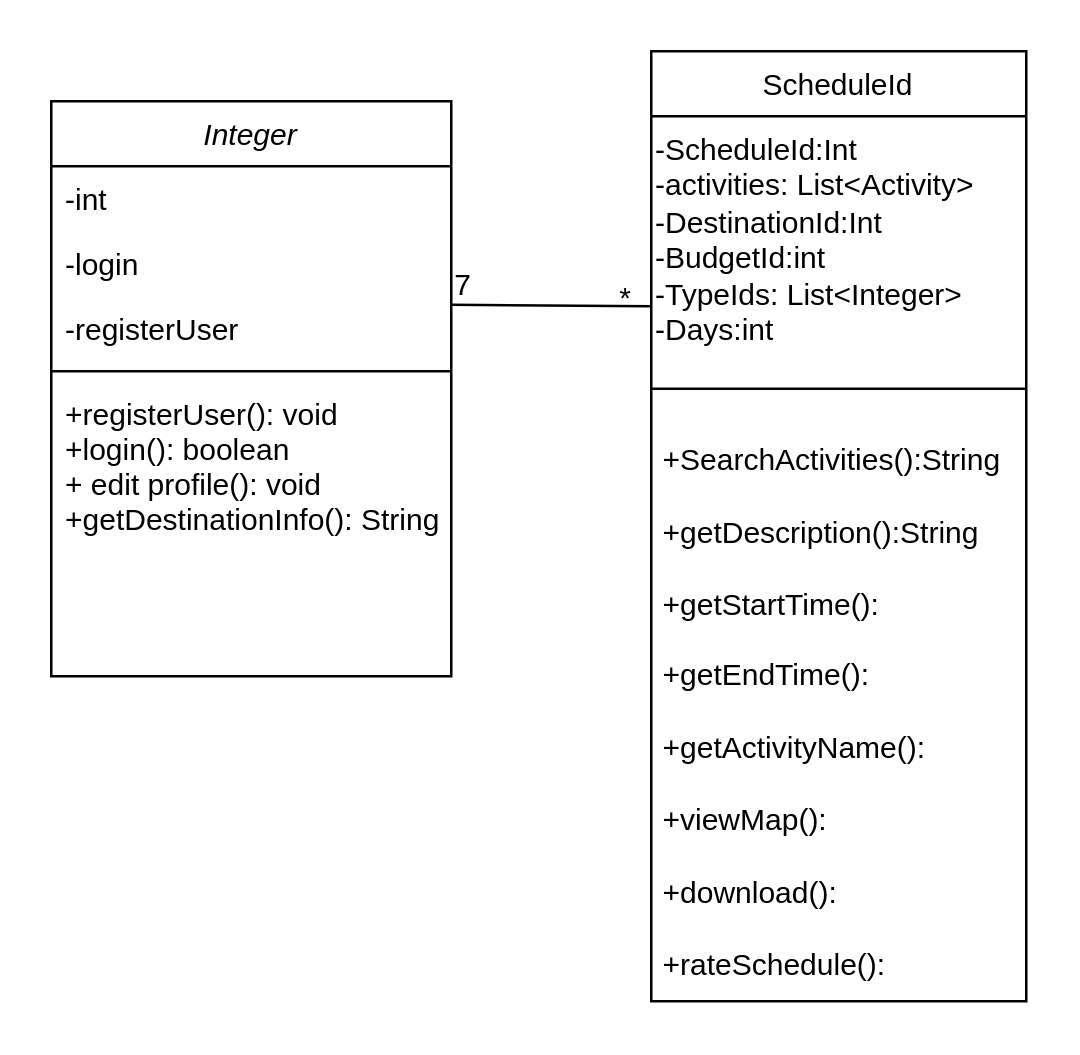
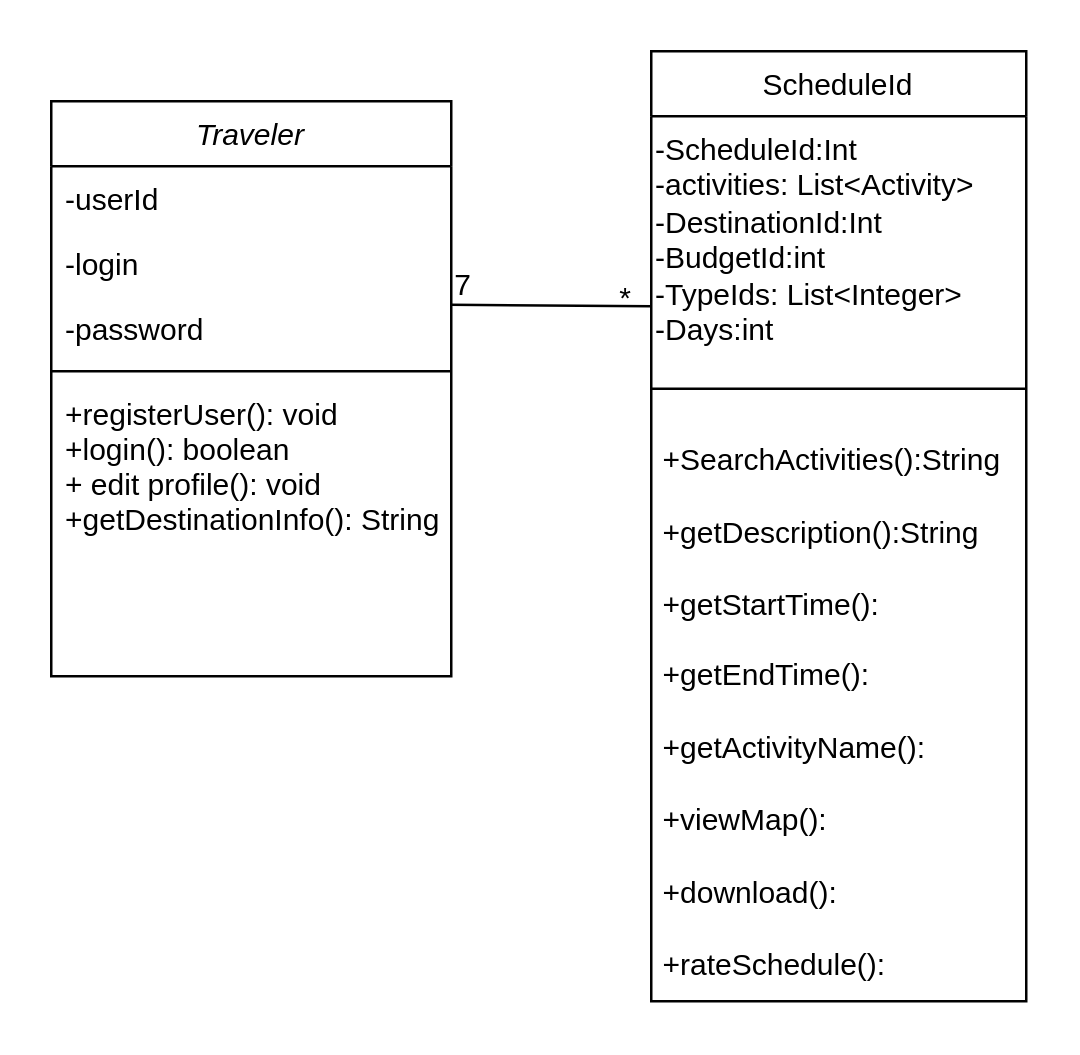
node "Integer": label "Integer" -> "Traveler"
node "-int": label "-int" -> "-userId"
node "-registerUser": label "-registerUser" -> "-password"
